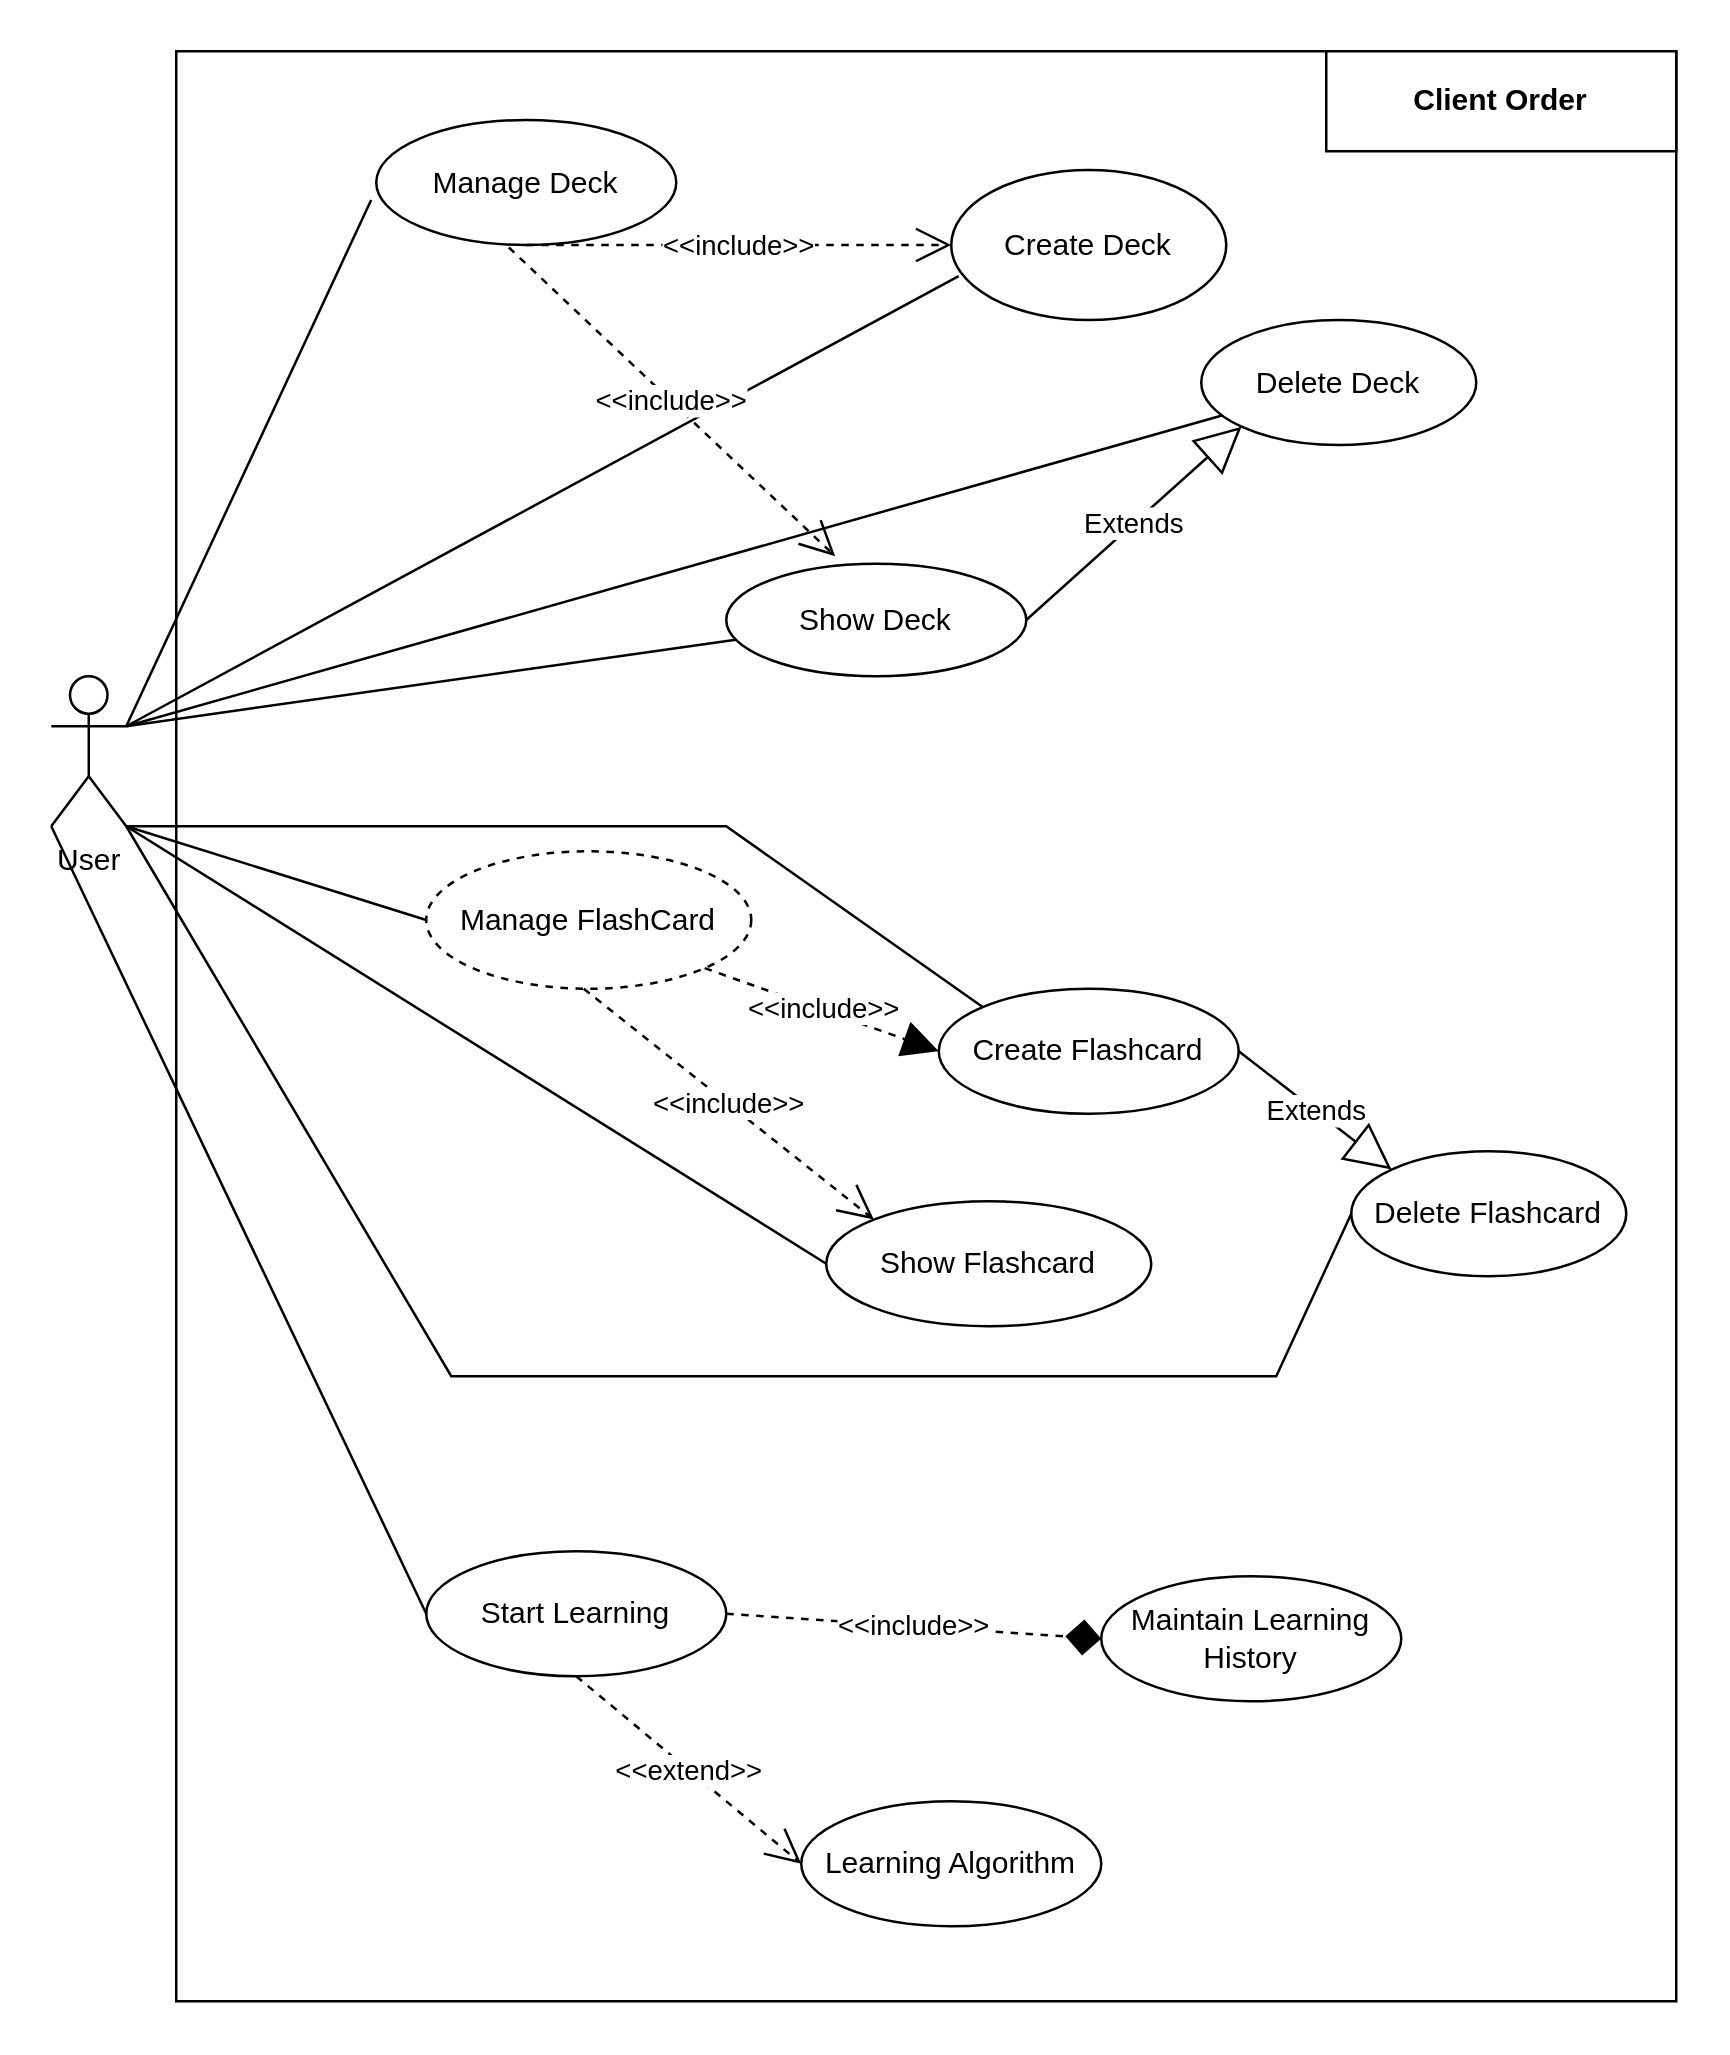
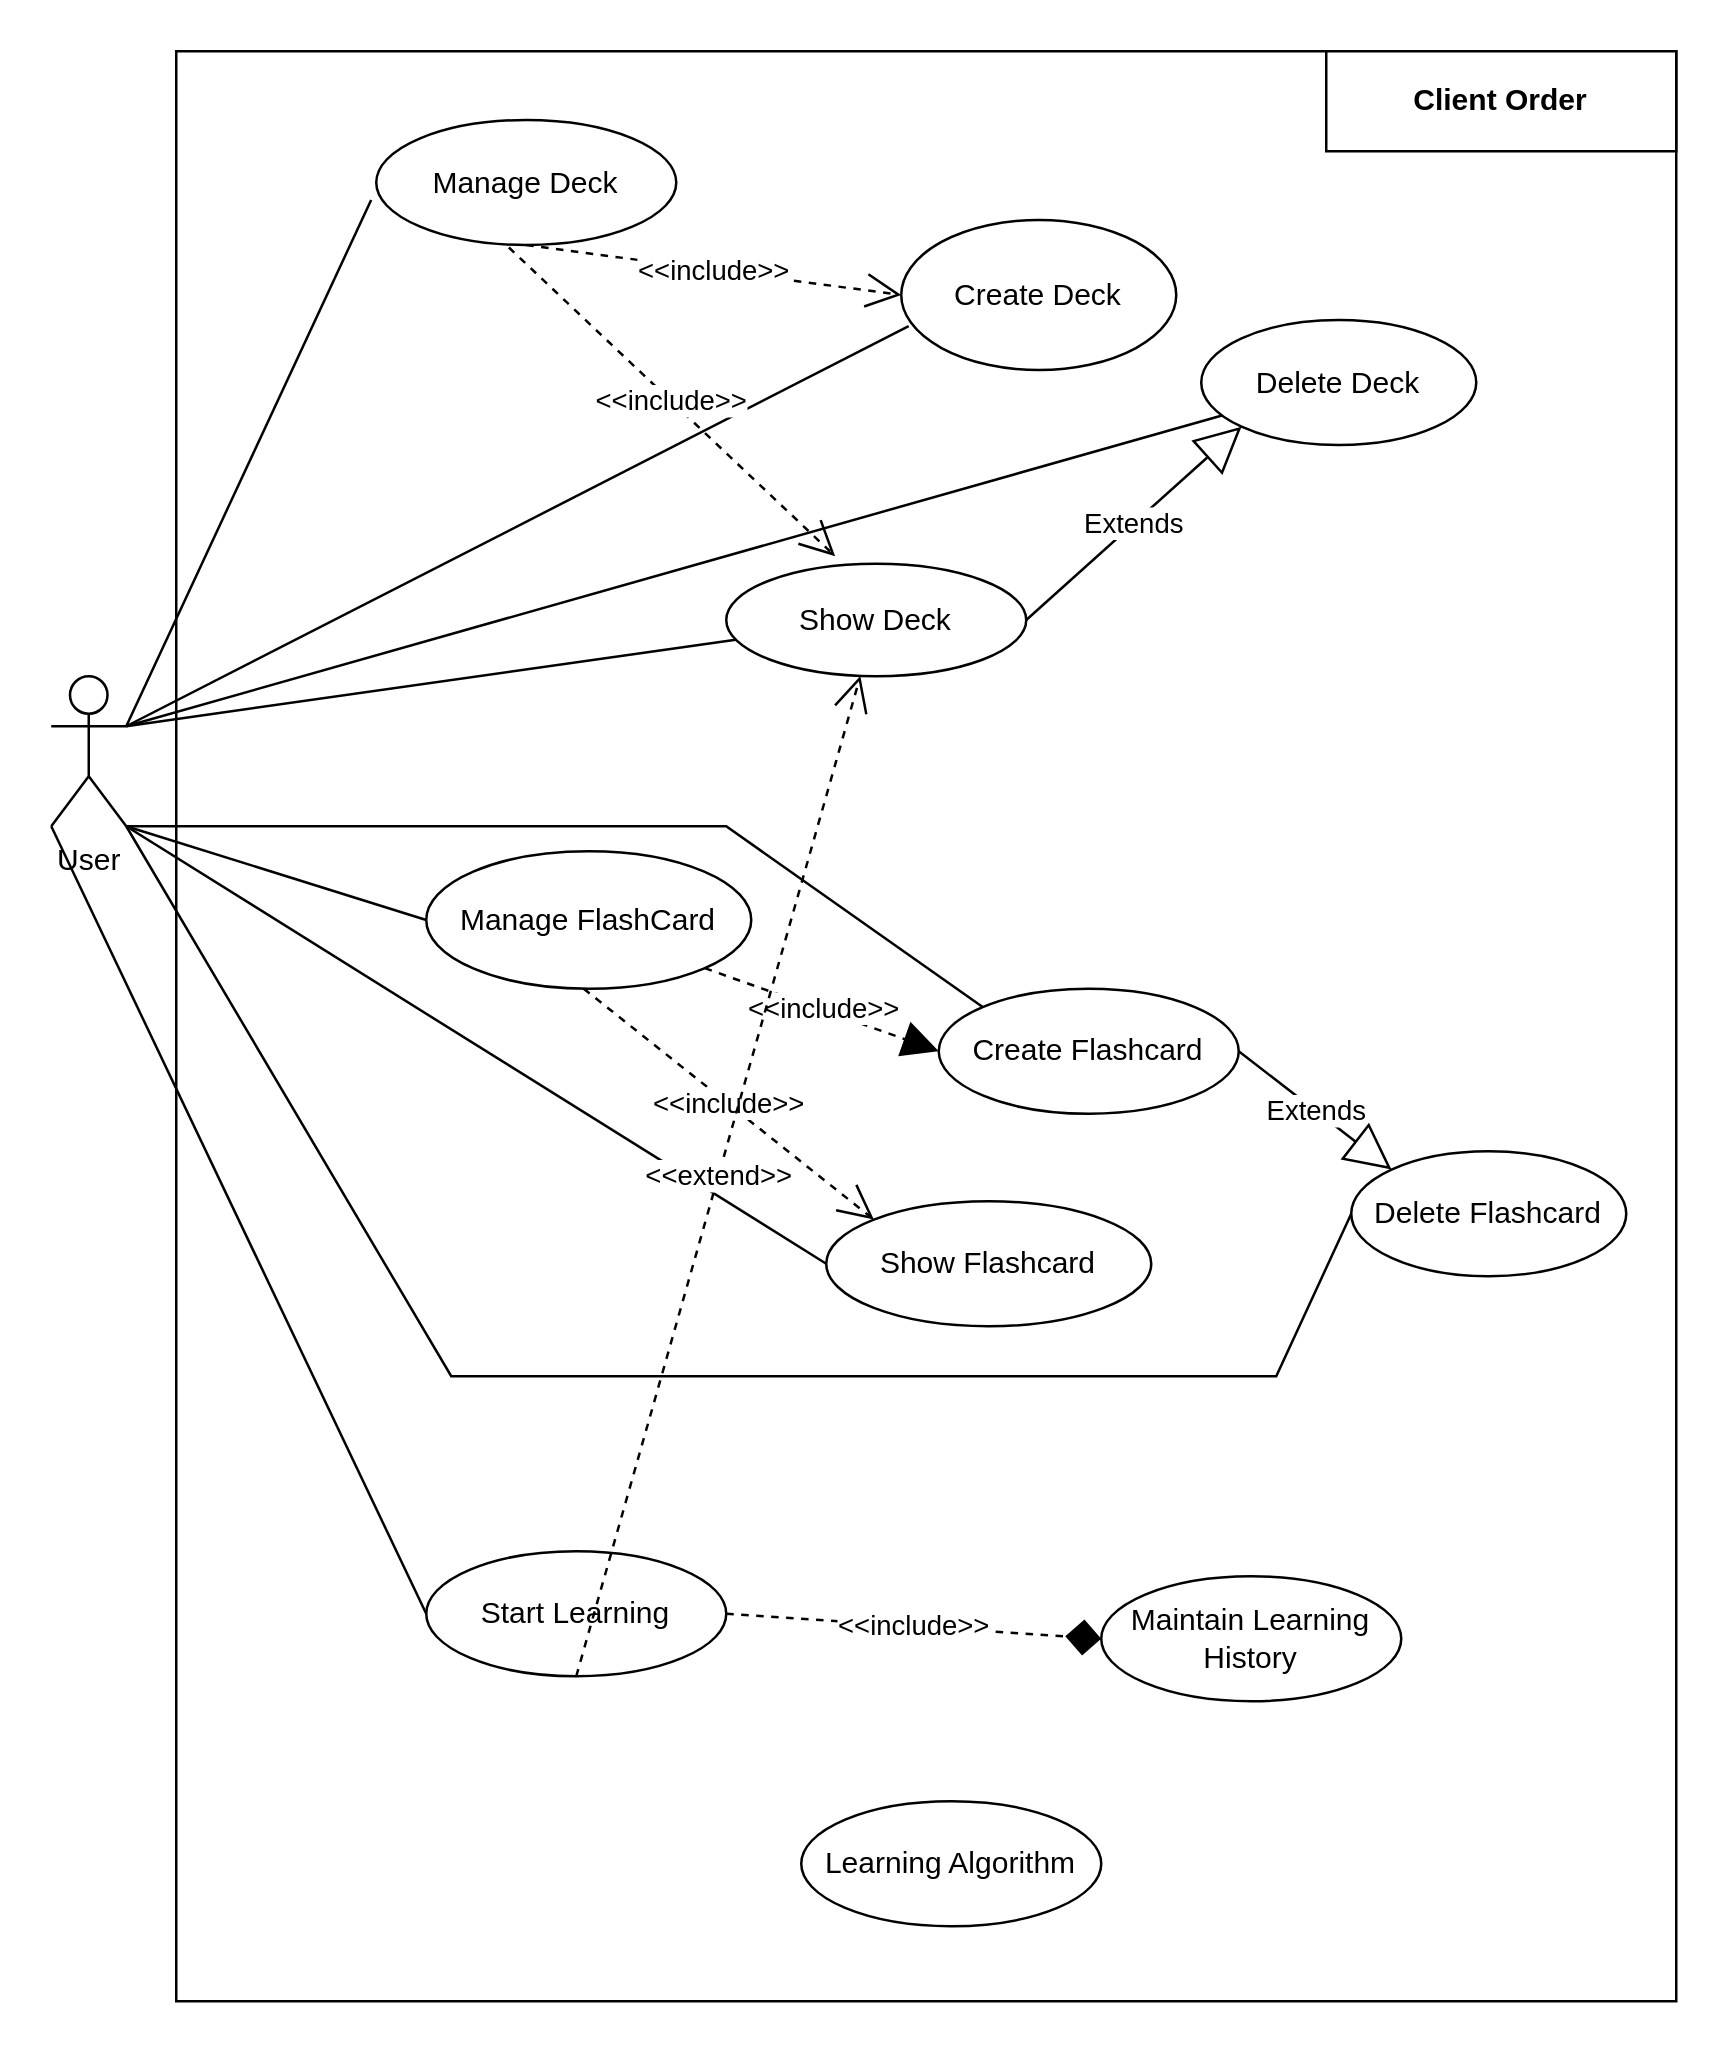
node "Create Deck": moved (1089, 245) -> (1039, 295)
node "Manage FlashCard": style dashed -> solid
edge "Start Learning" -> "Learning Algorithm": now "Start Learning" -> "Show Deck"
